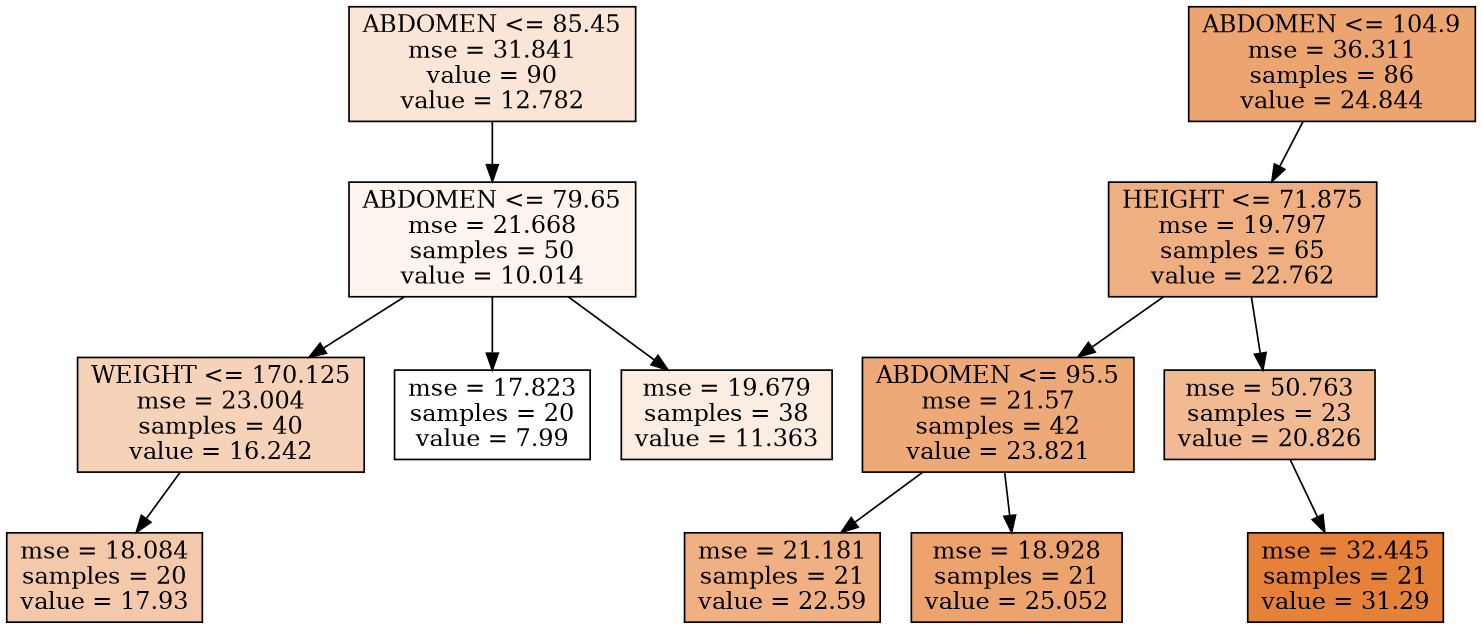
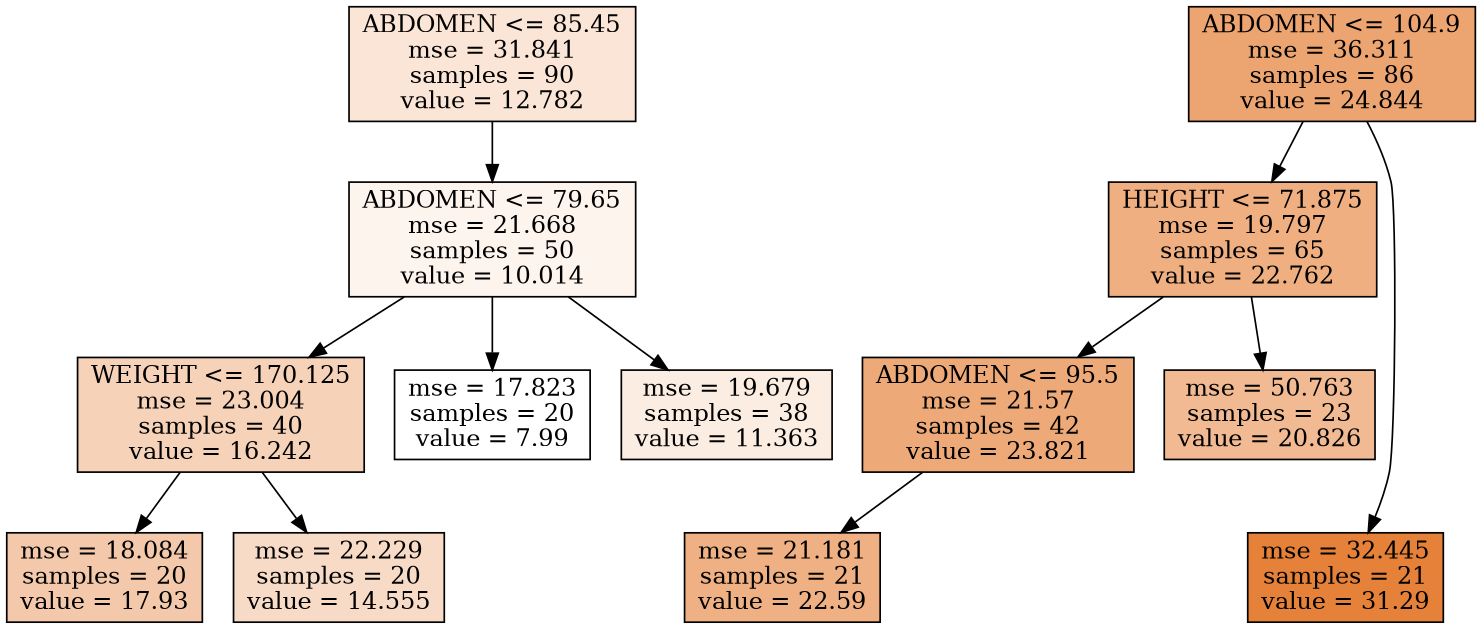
node "ABDOMEN <= 85.45 mse = 31.841 value = 90 value = 12.782": label "ABDOMEN <= 85.45 mse = 31.841 value = 90 value = 12.782" -> "ABDOMEN <= 85.45 mse = 31.841 samples = 90 value = 12.782"
edge "mse = 50.763 samples = 23 value = 20.826" -> "mse = 32.445 samples = 21 value = 31.29": now "ABDOMEN <= 104.9 mse = 36.311 samples = 86 value = 24.844" -> "mse = 32.445 samples = 21 value = 31.29"
node "mse = 22.229 samples = 20 value = 14.555": added
node "mse = 18.928 samples = 21 value = 25.052": removed
